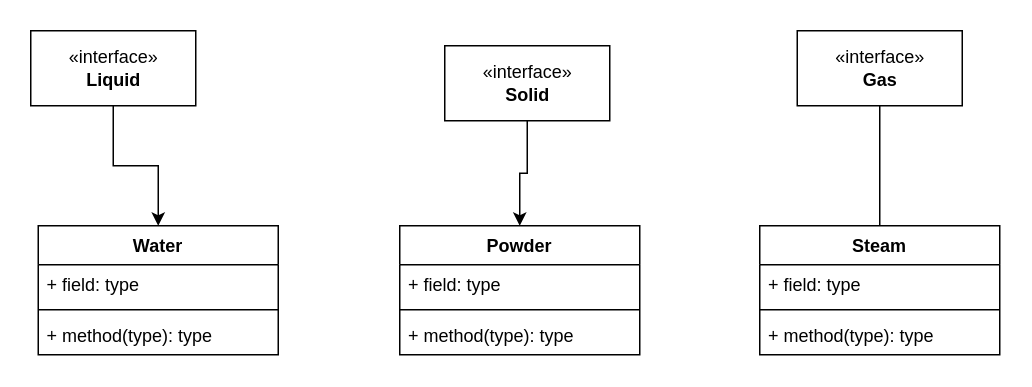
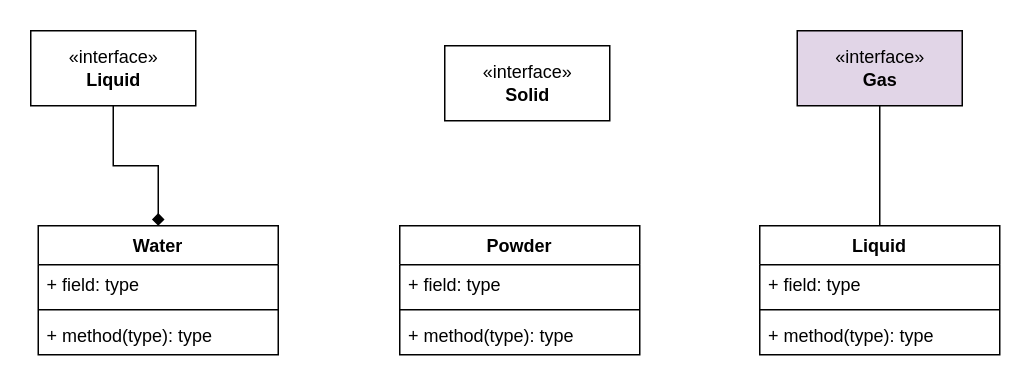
node "«interface» Gas": fillcolor #ffffff -> #e1d5e7
edge "«interface» Solid" -> "Powder": removed
edge "«interface» Liquid" -> "Water": arrowhead classic -> diamond
node "Steam": label "Steam" -> "Liquid"
